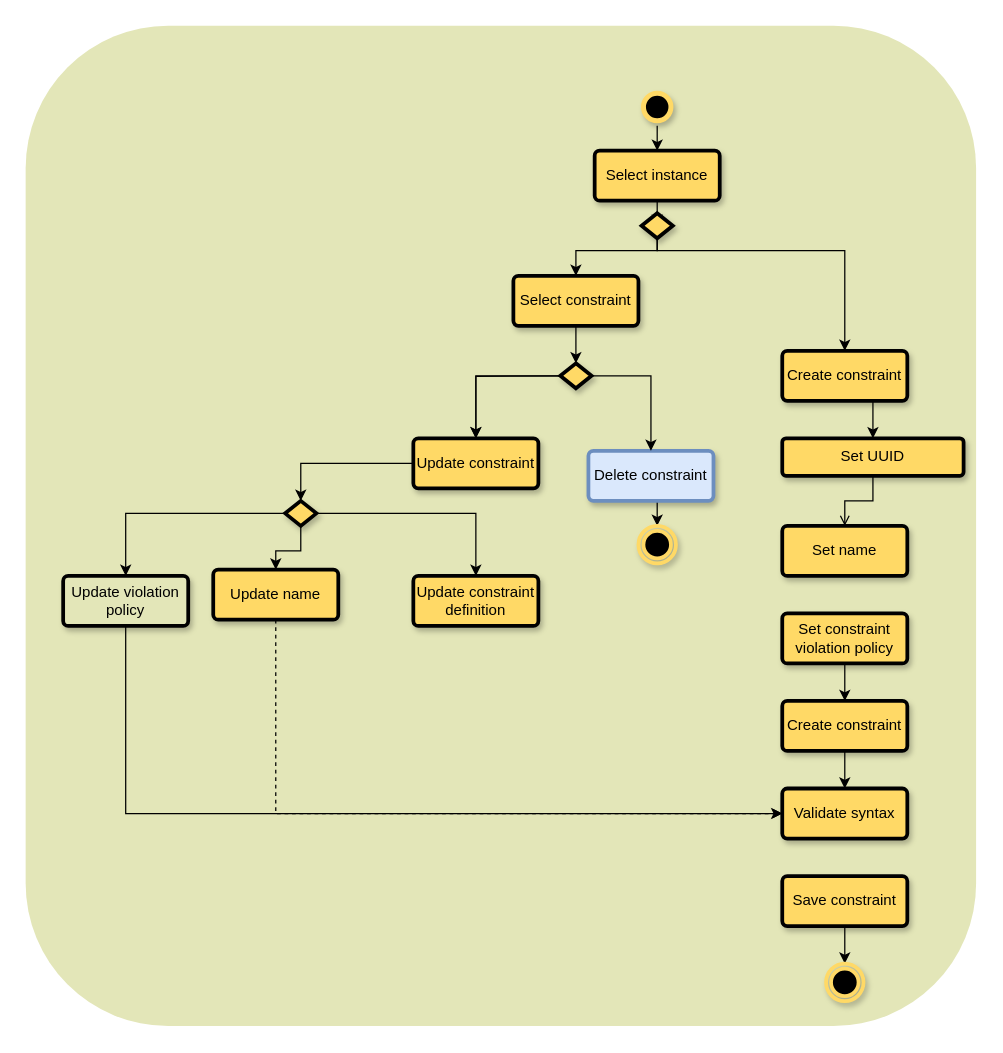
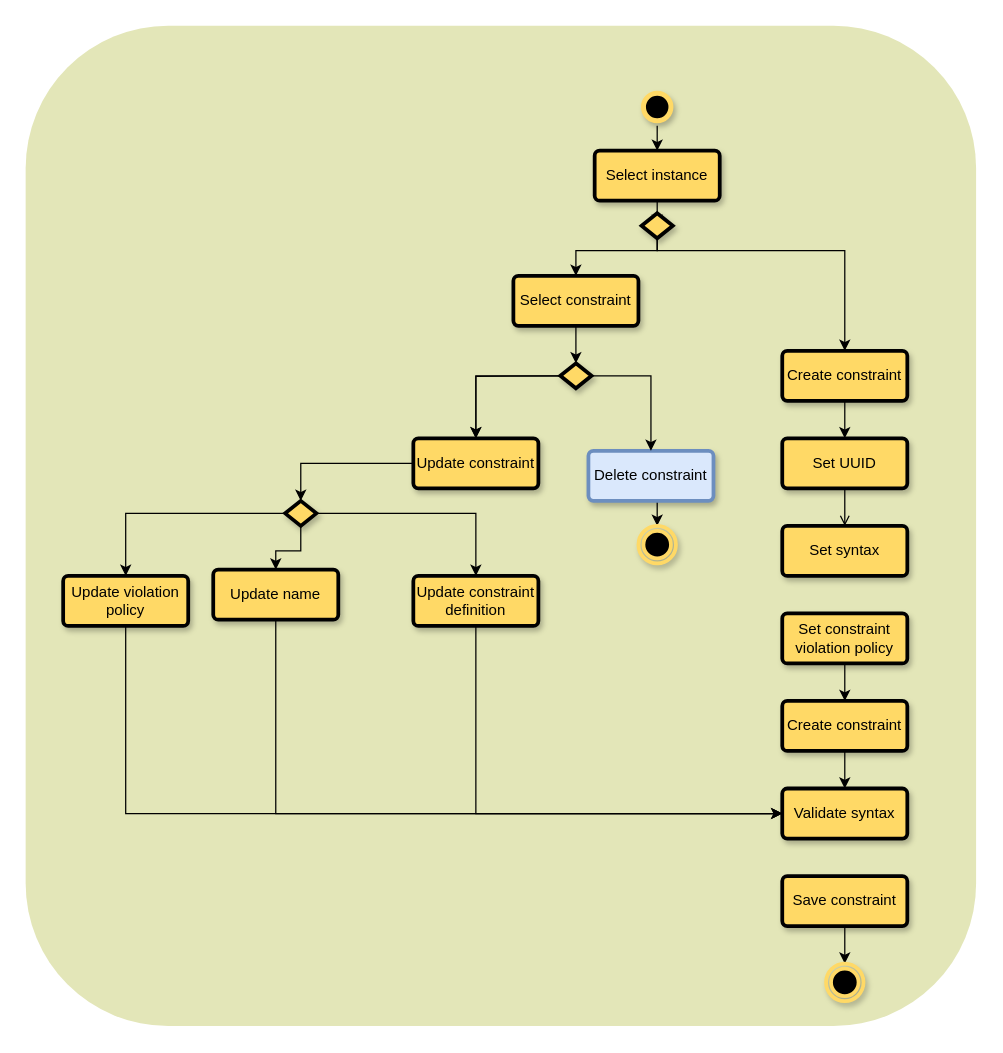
node "Set UUID": size 181x38 -> 125x50
node "Set name": label "Set name" -> "Set syntax"
node "Update violation policy": fillcolor #e3e6b8 -> #ffd966
edge "Update name" -> "Validate syntax": style dashed -> solid
edge "Update constraint definition" -> "Validate syntax": added
